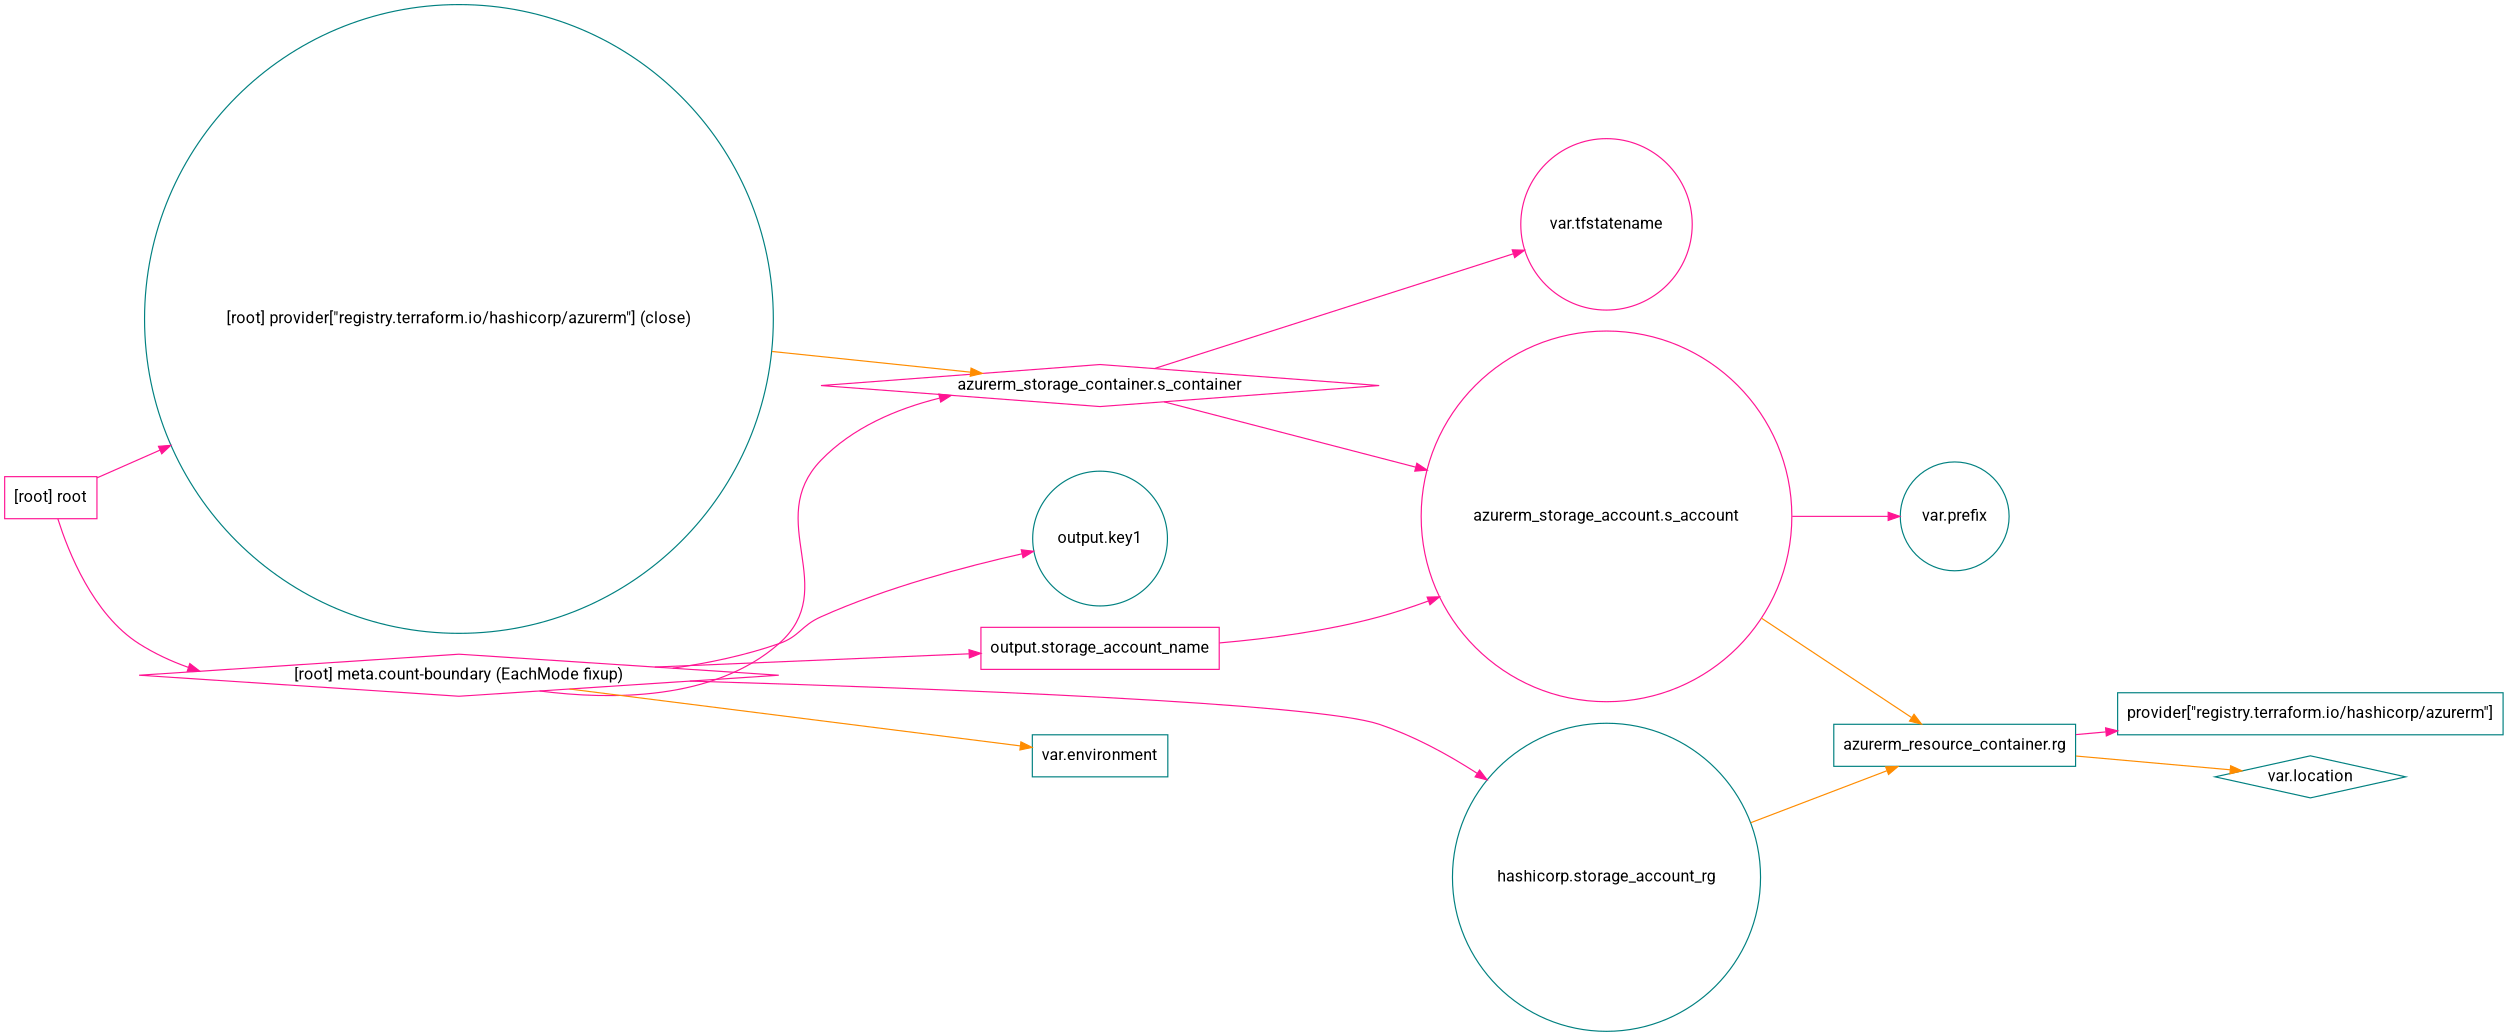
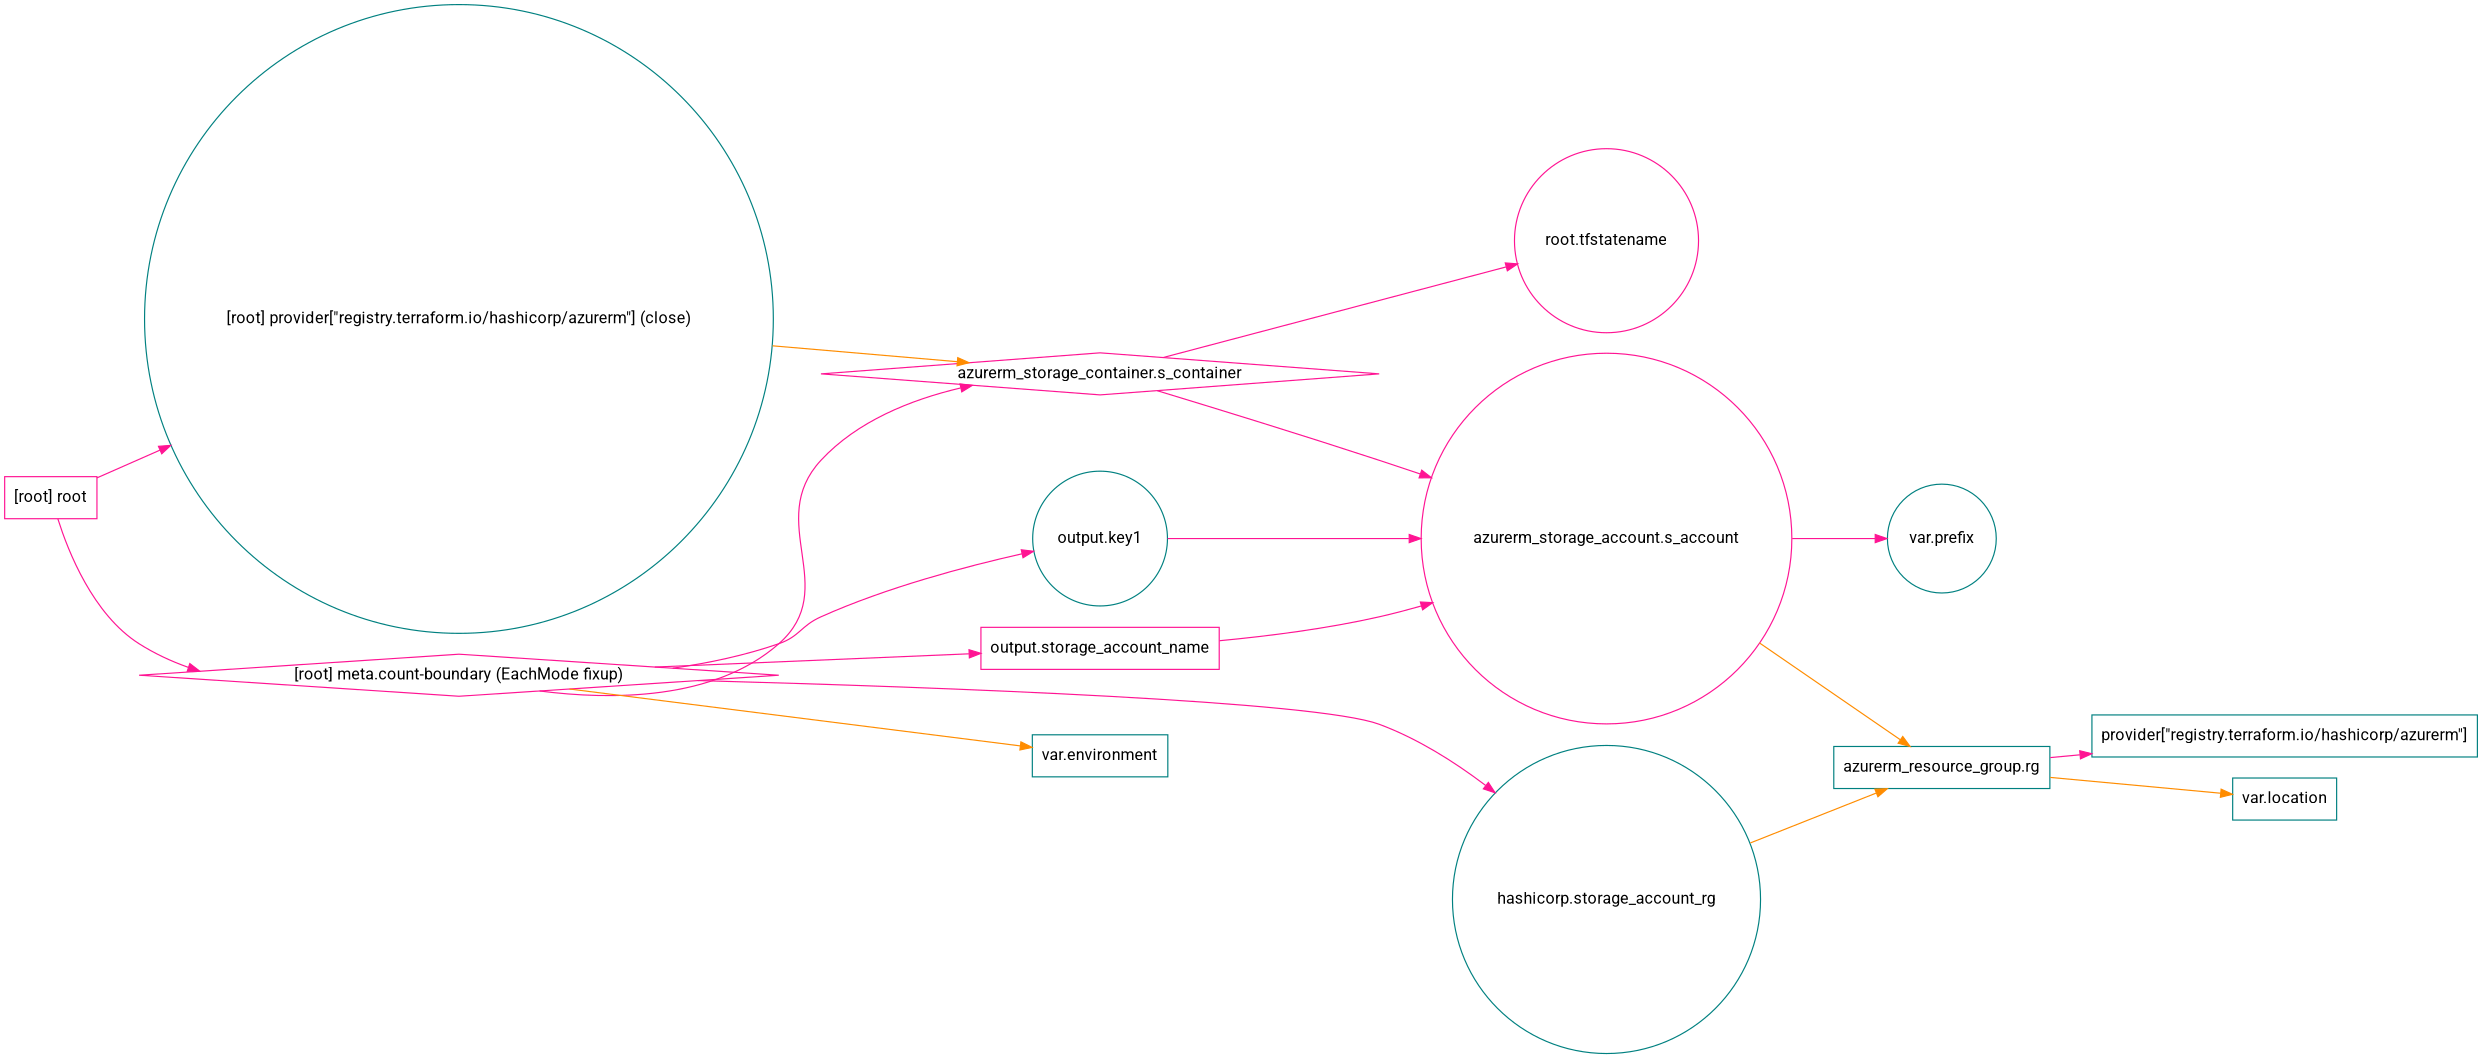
node "var.tfstatename": label "var.tfstatename" -> "root.tfstatename"
edge "output.key1" -> "azurerm_storage_account.s_account": added
node "azurerm_resource_container.rg": label "azurerm_resource_container.rg" -> "azurerm_resource_group.rg"
node "var.location": shape diamond -> box
